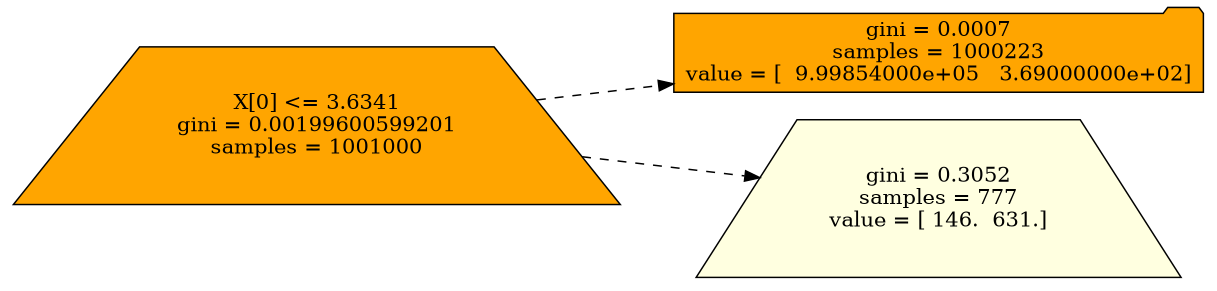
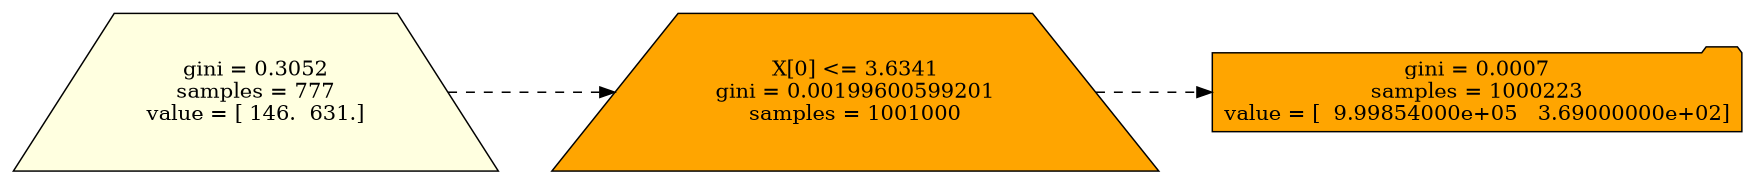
edge "X[0] <= 3.6341 gini = 0.00199600599201 samples = 1001000" -> "gini = 0.3052 samples = 777 value = [ 146.  631.]": reversed
